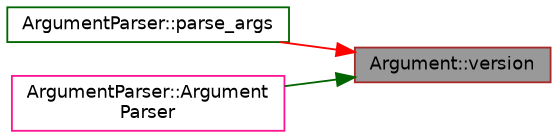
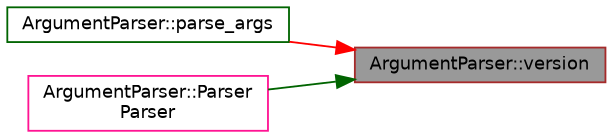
node "Argument::version": label "Argument::version" -> "ArgumentParser::version"
node "ArgumentParser::Argument Parser": label "ArgumentParser::Argument Parser" -> "ArgumentParser::Parser Parser"
